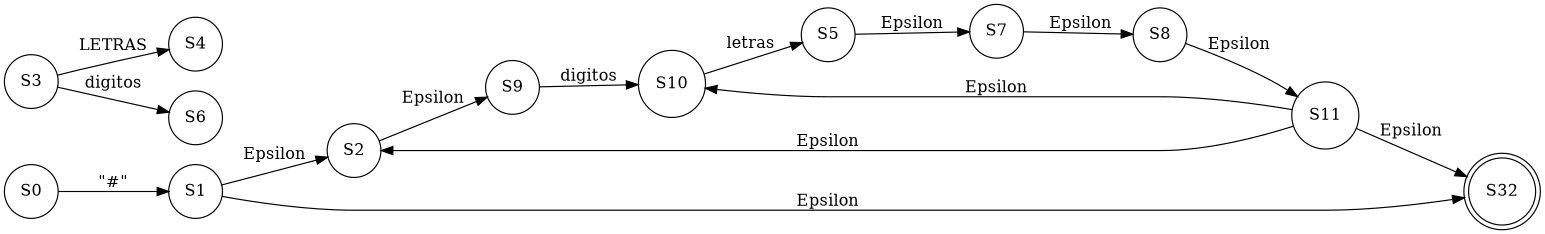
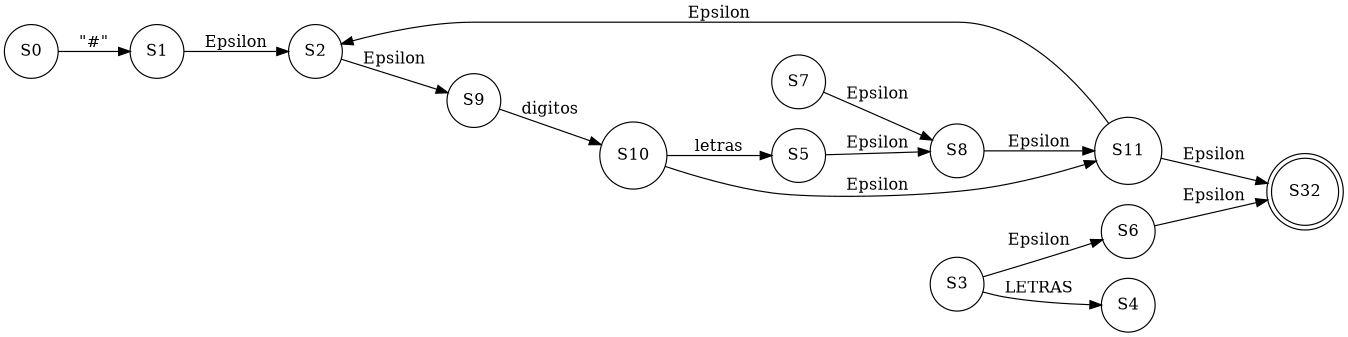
edge "S5" -> "S7": now "S5" -> "S8"
edge "S3" -> "S6": label "digitos" -> "Epsilon"
edge "S11" -> "S10": reversed
edge "S1" -> "S32": now "S6" -> "S32"
